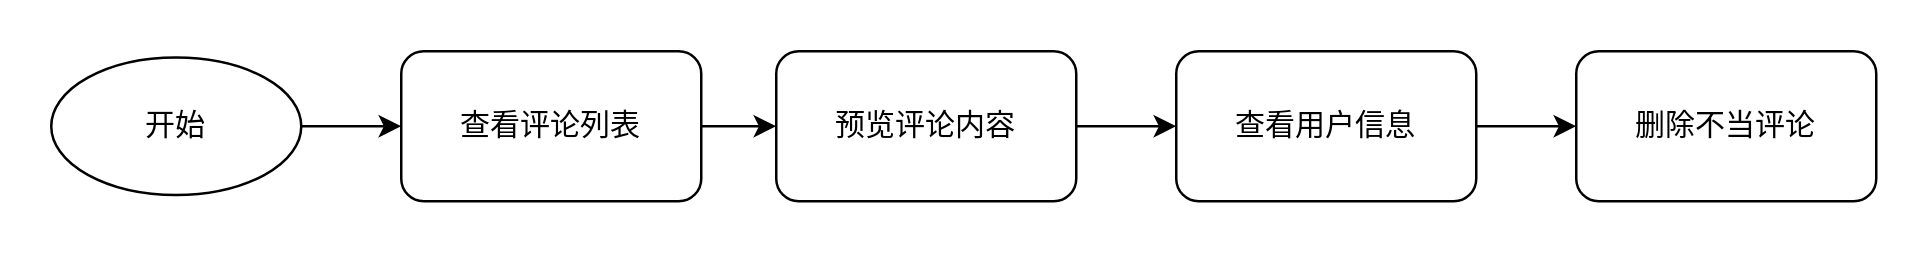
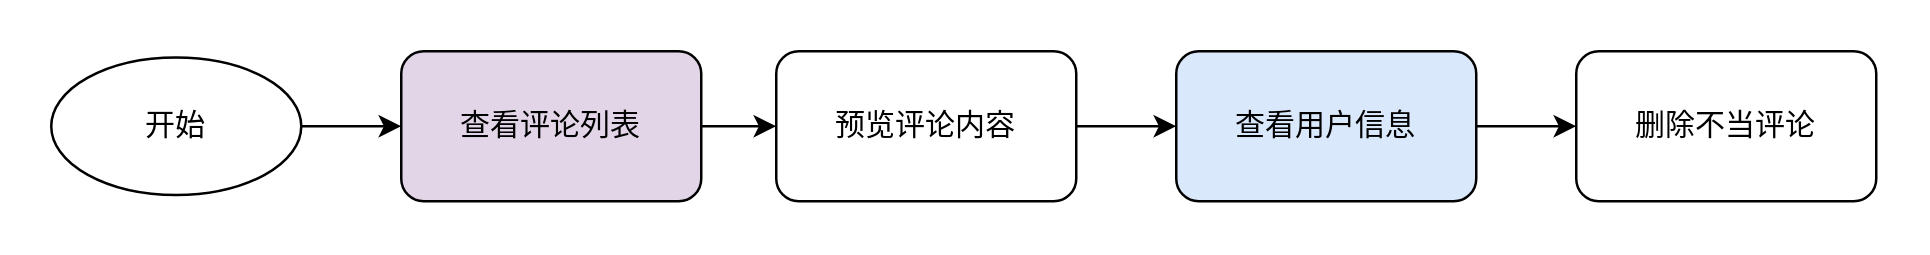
node "查看评论列表": fillcolor #ffffff -> #e1d5e7
node "查看用户信息": fillcolor #ffffff -> #dae8fc
